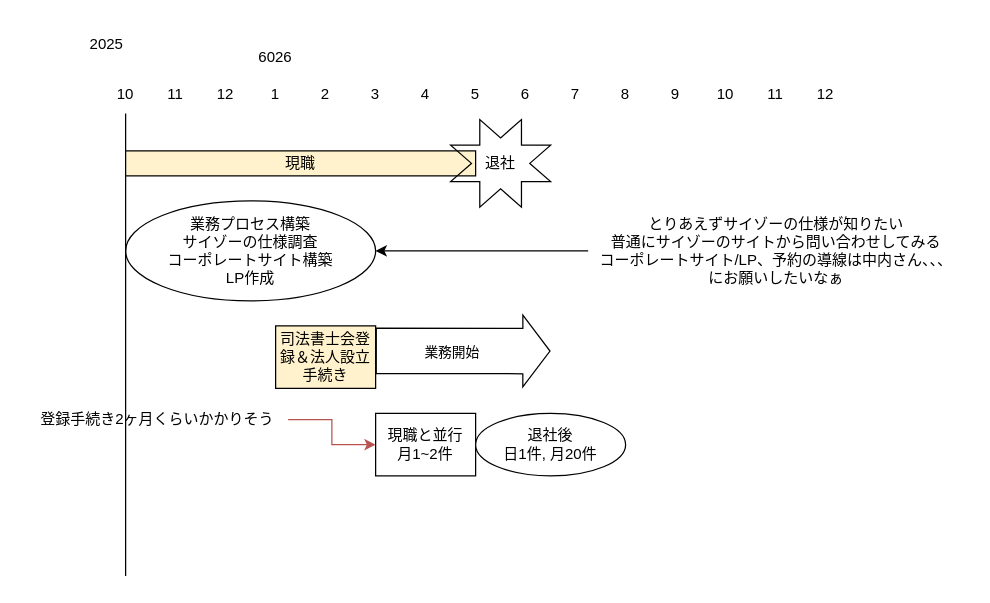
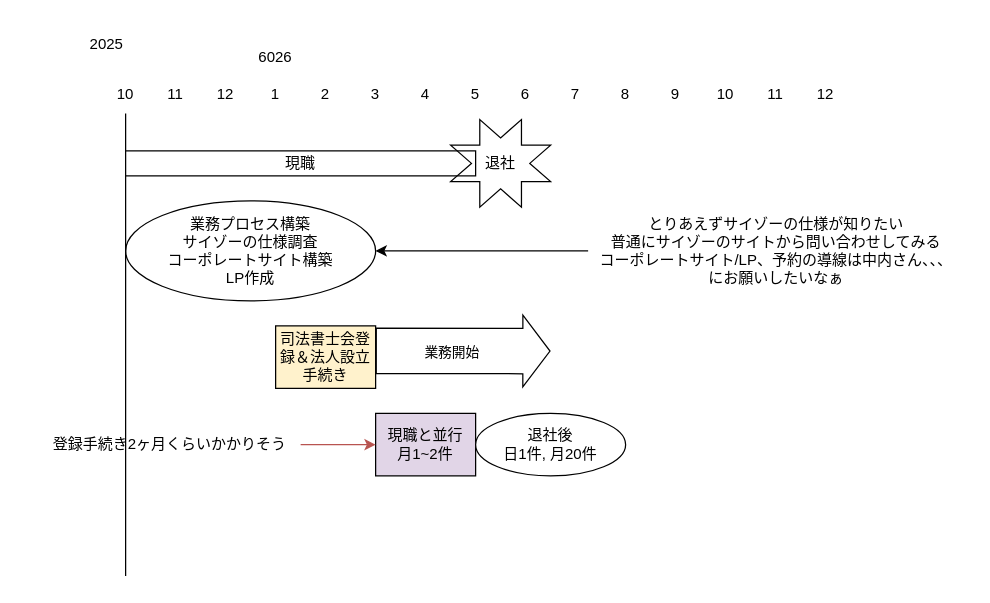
node "現職": fillcolor #fff2cc -> #ffffff
node "登録手続き2ヶ月くらいかかりそう": moved (157, 419) -> (169, 444)
node "現職と並行 月1~2件": fillcolor #ffffff -> #e1d5e7
